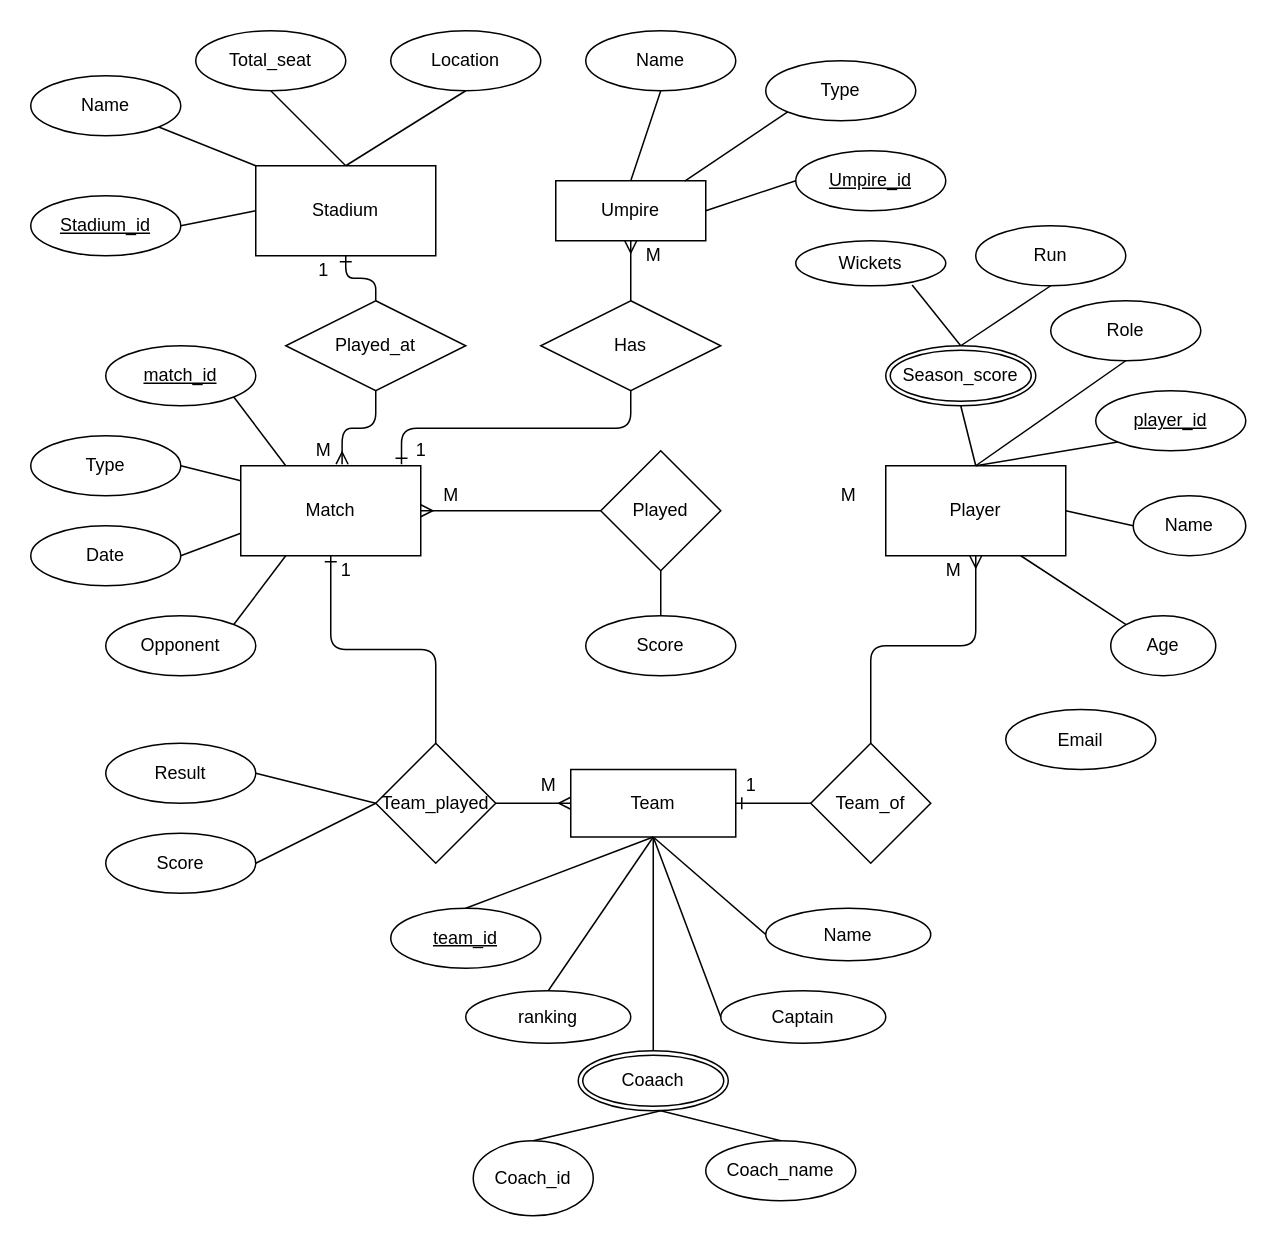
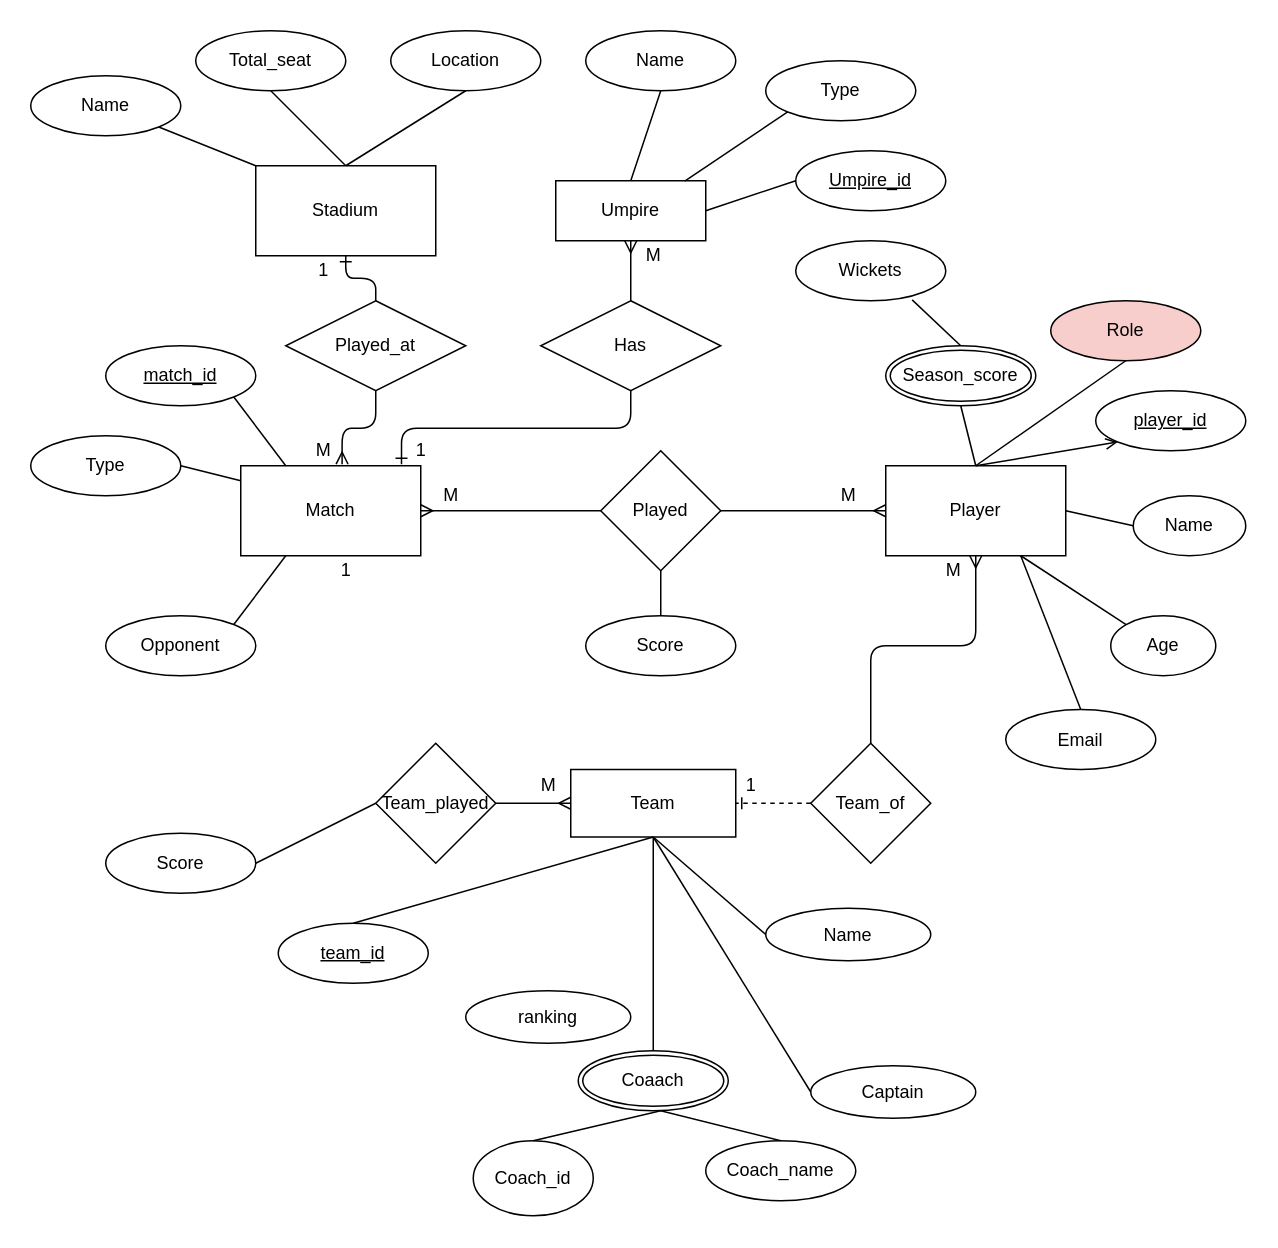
edge "Stadium" -- "Stadium_id": removed
node "Stadium_id": removed
node "Run": removed
node "Wickets": size 150x45 -> 150x60
edge "Run" -- "Season_score": removed
node "Role": fillcolor #ffffff -> #f8cecc
edge "player_id" -- "Player": arrowhead none -> open
edge "Played" -> "Player": added
edge "Match" -- "Date": removed
node "Date": removed
edge "Player" -- "Email": added
edge "Team_played" -> "Match": removed
node "Result": removed
edge "Result" -- "Team_played": removed
edge "Team_of" -> "Team": style solid -> dashed
edge "Team" -- "ranking": removed
node "team_id": moved (466, 938) -> (353, 953)
node "Captain": moved (803, 1017) -> (893, 1092)
